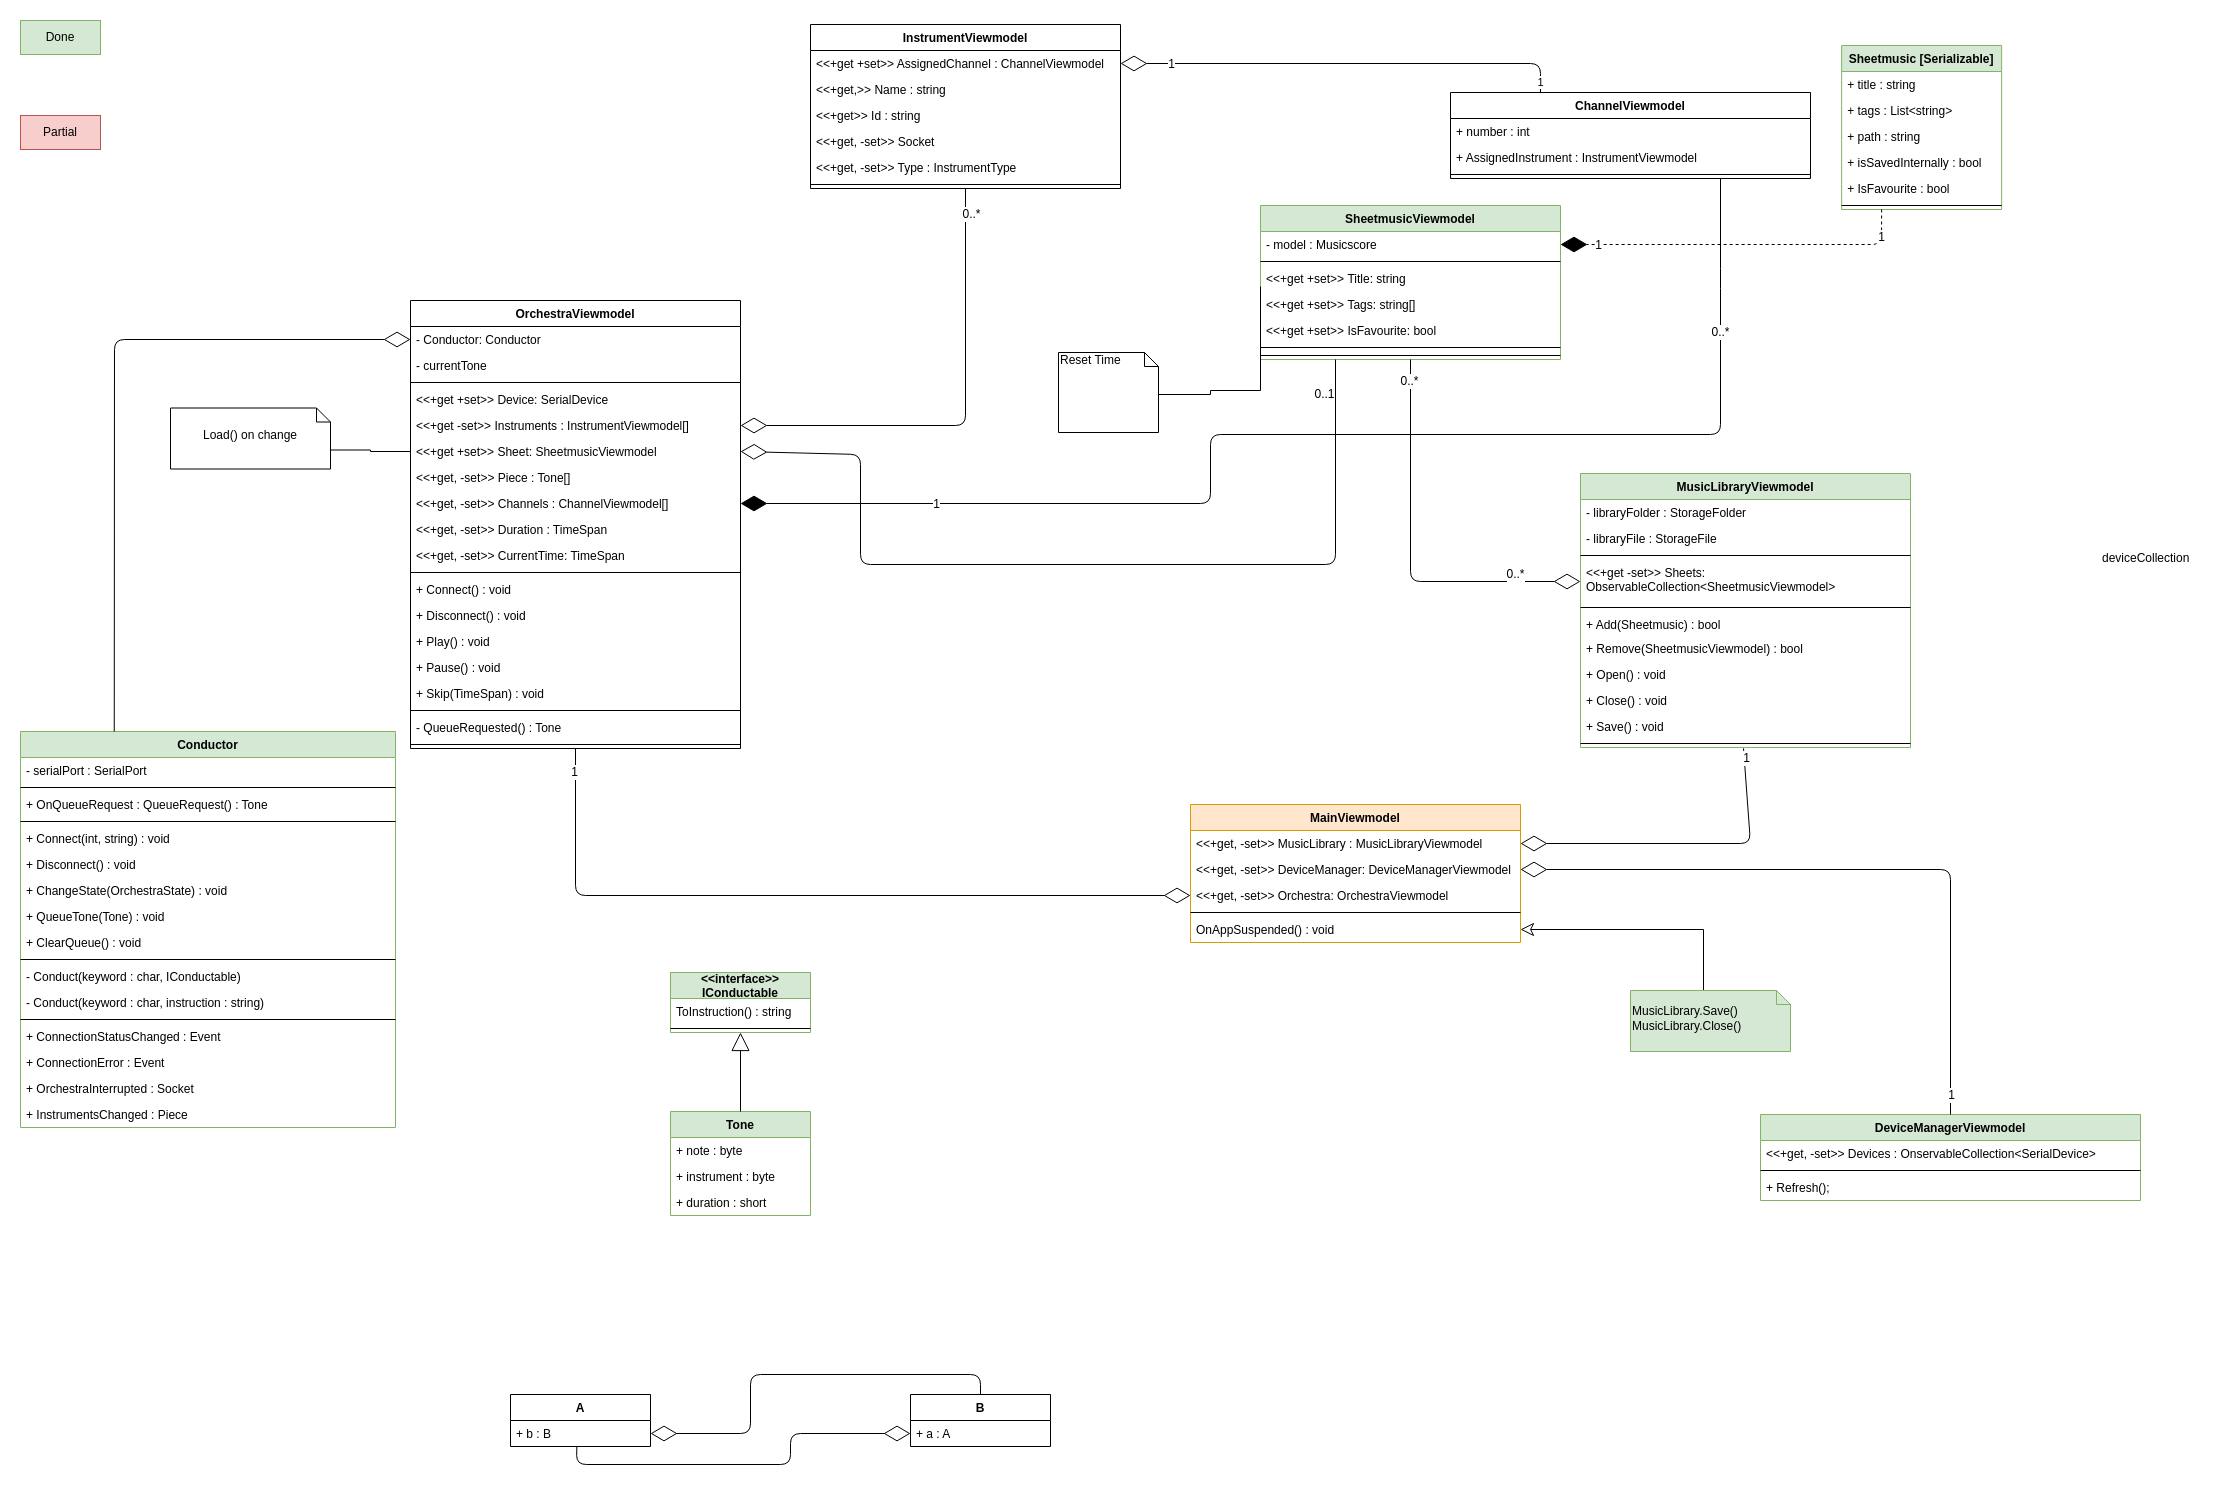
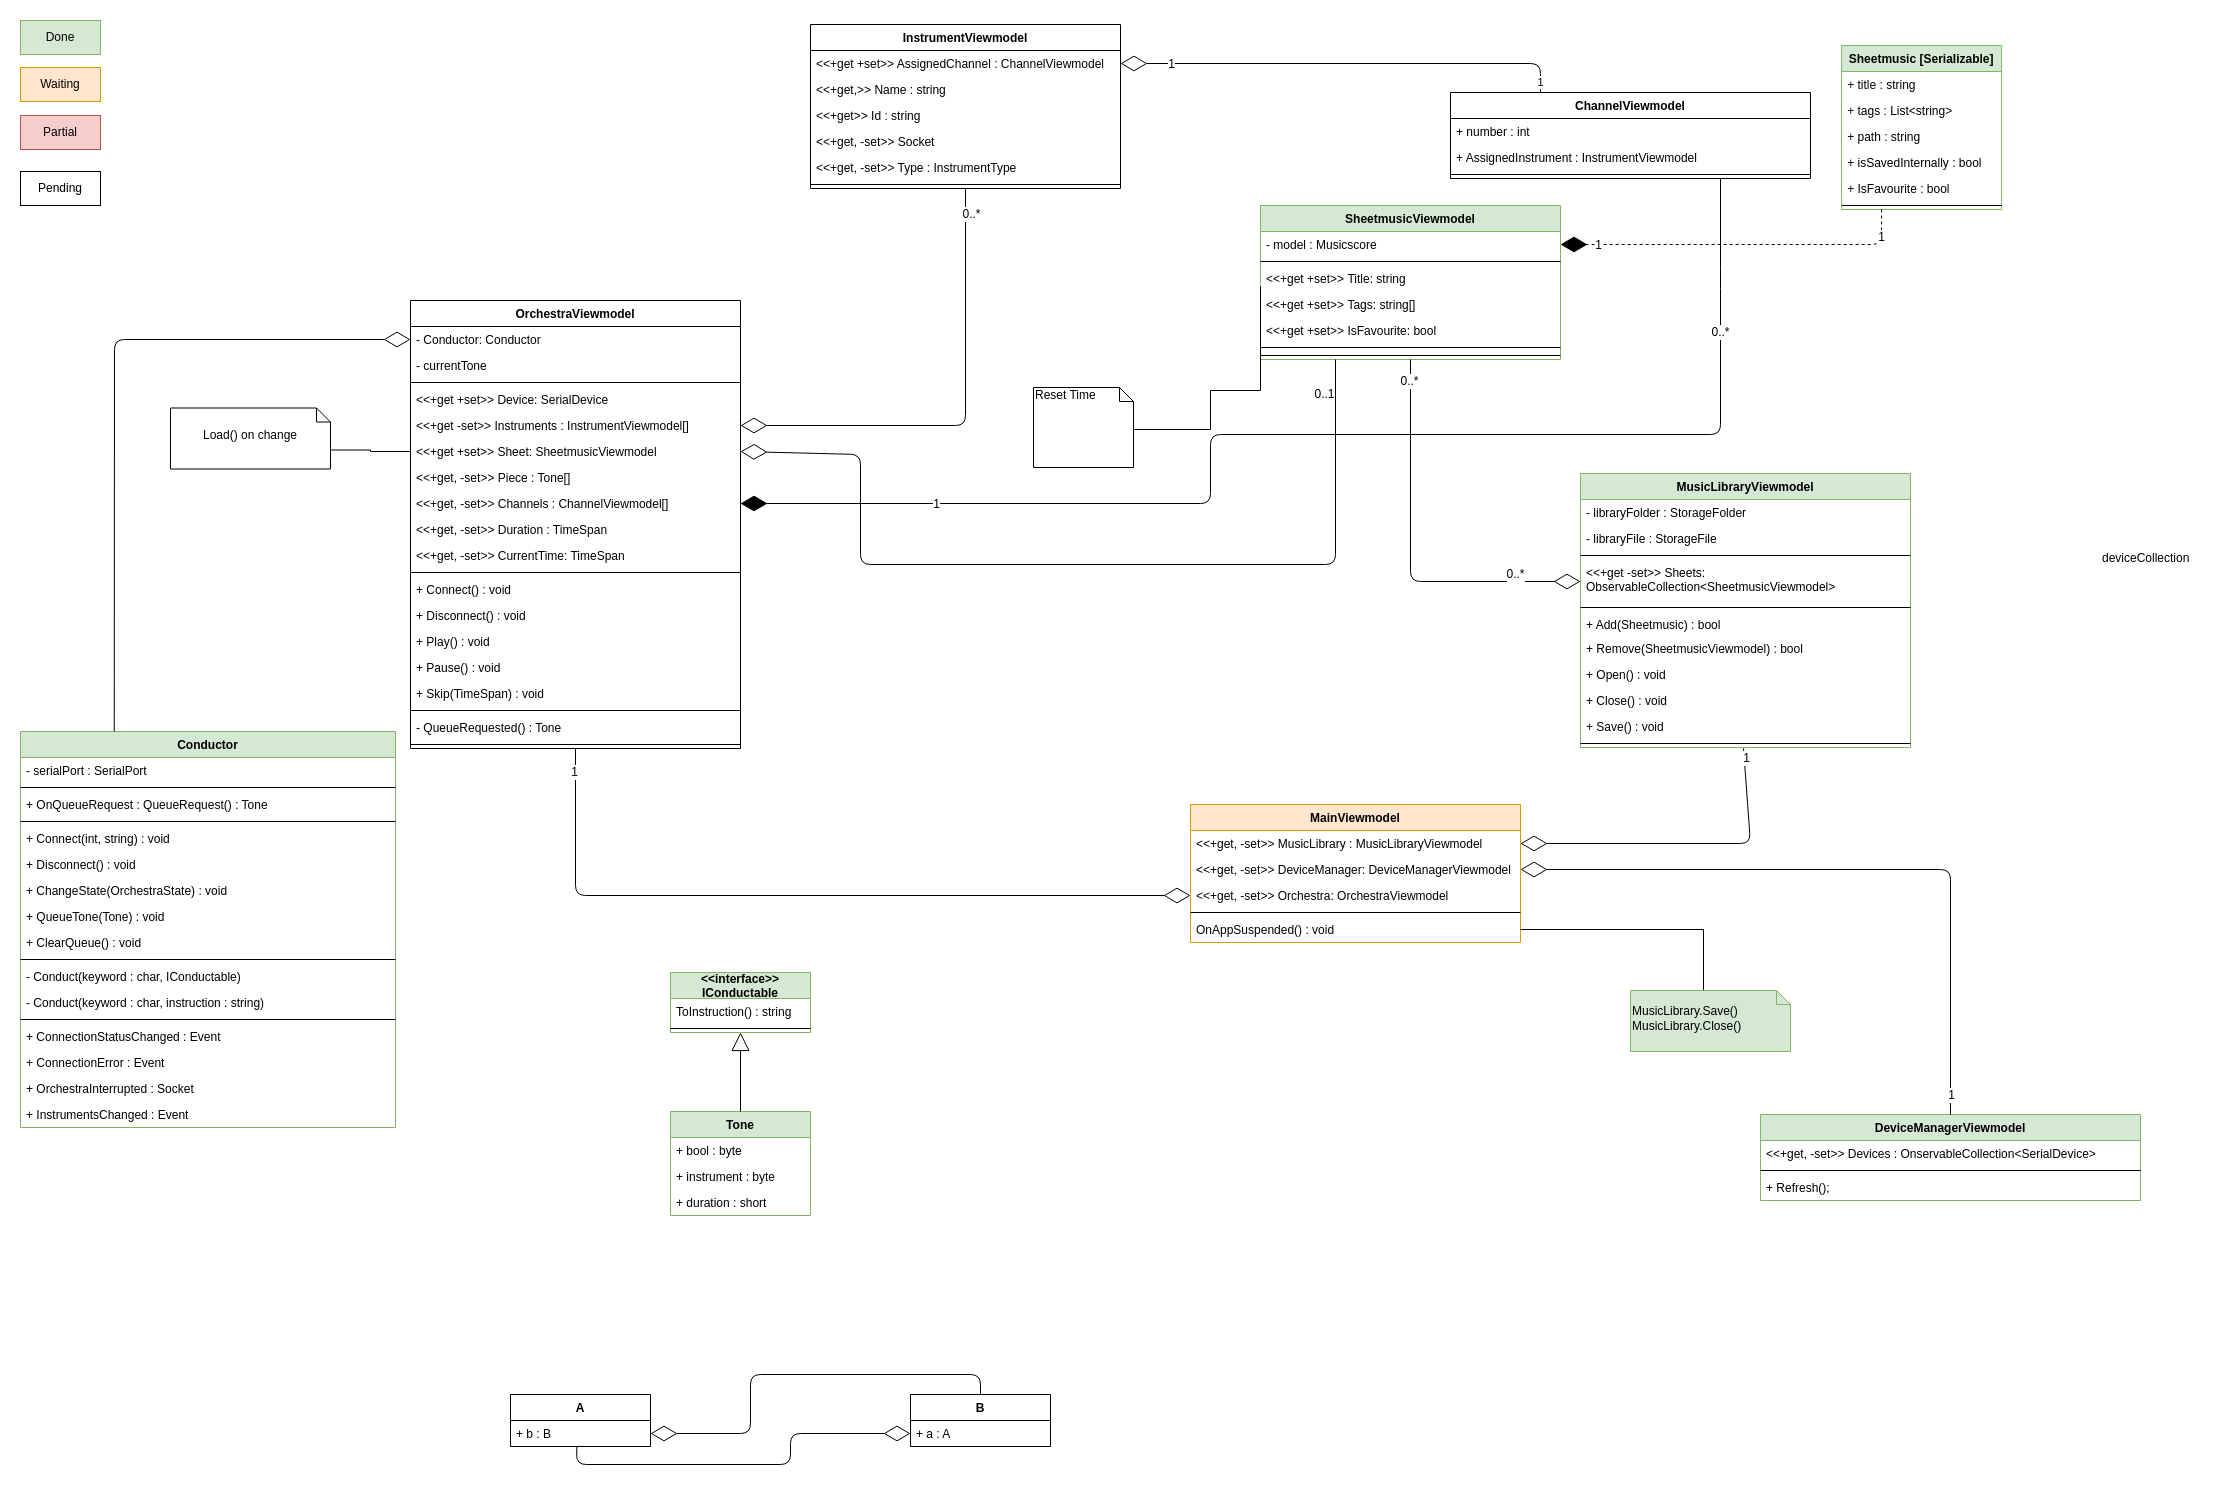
node "Waiting": added
node "Pending": added
node "Reset Time": moved (1109, 393) -> (1084, 428)
edge "MusicLibrary.Save() MusicLibrary.Close()" -> "OnAppSuspended() : void": arrowhead classic -> none
node "+ InstrumentsChanged : Piece": label "+ InstrumentsChanged : Piece" -> "+ InstrumentsChanged : Event"
node "+ note : byte": label "+ note : byte" -> "+ bool : byte"
